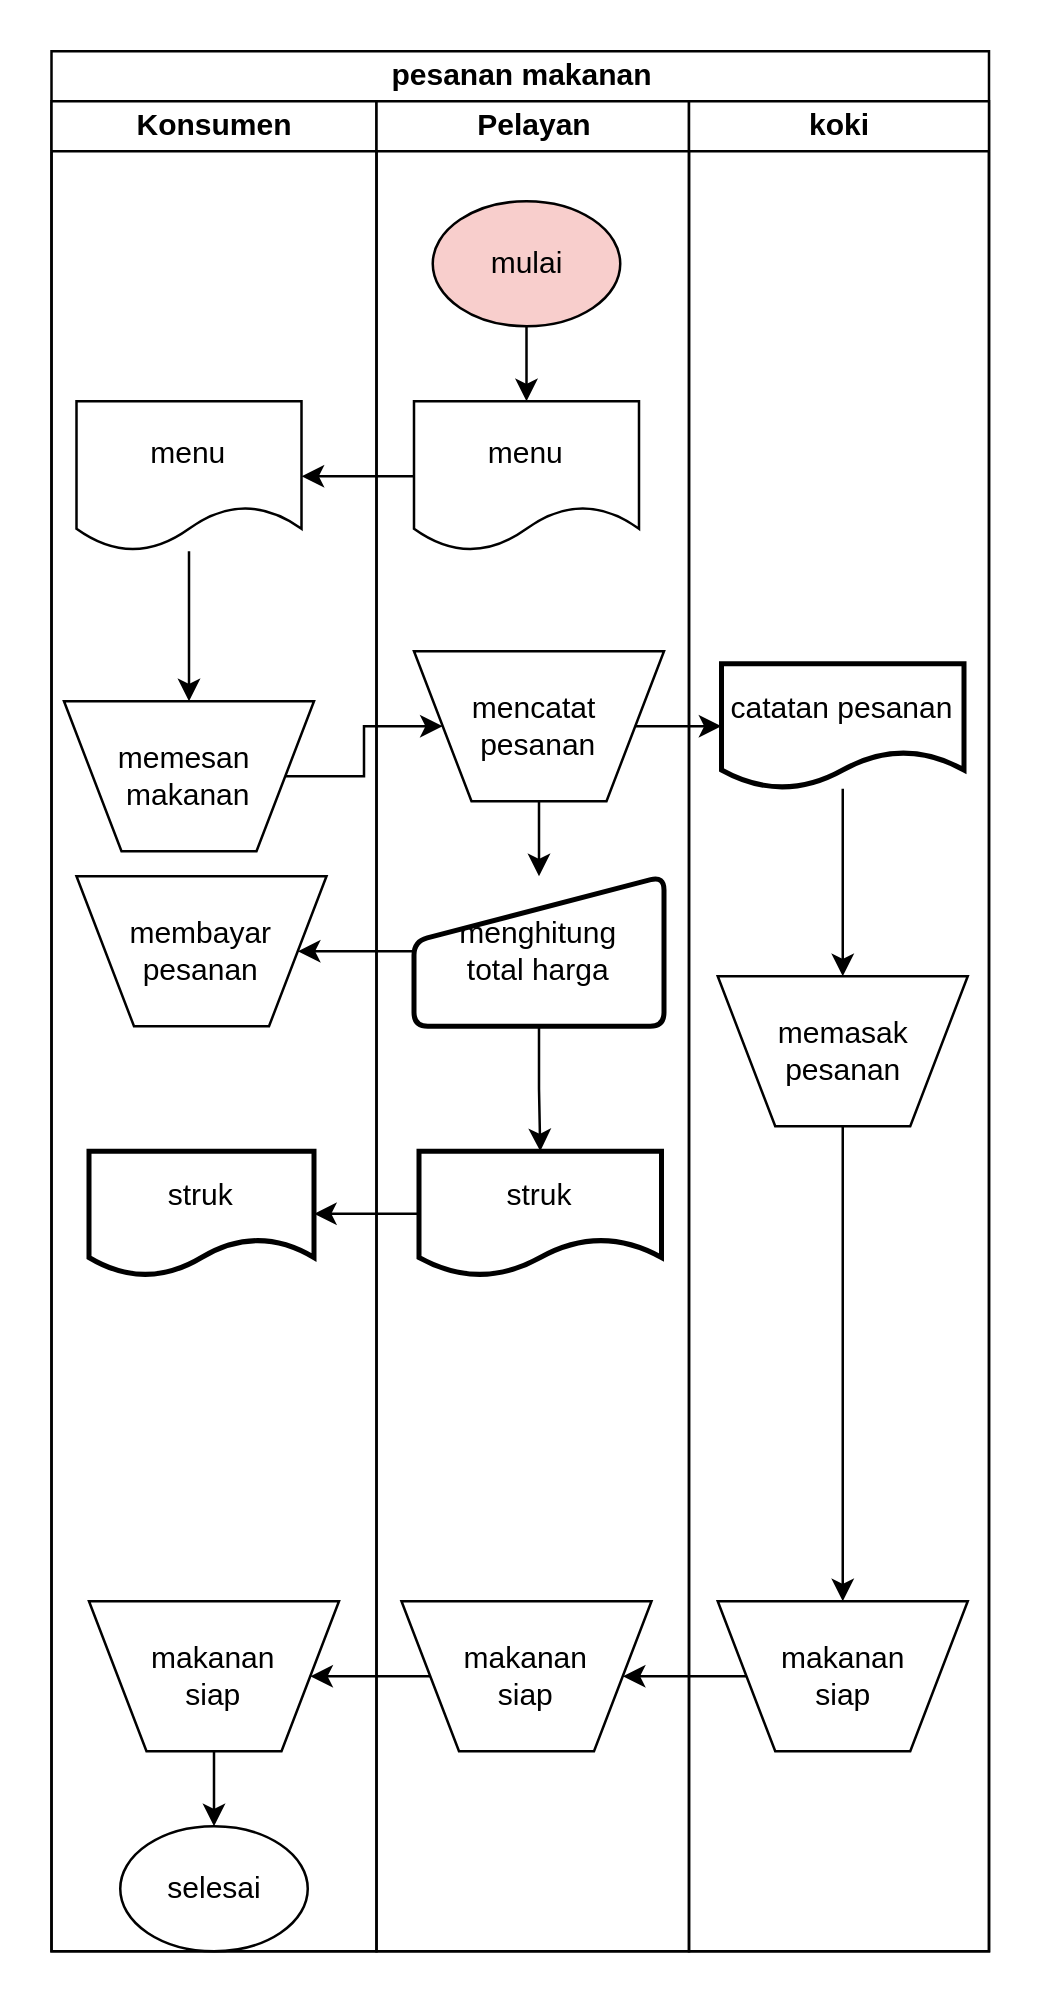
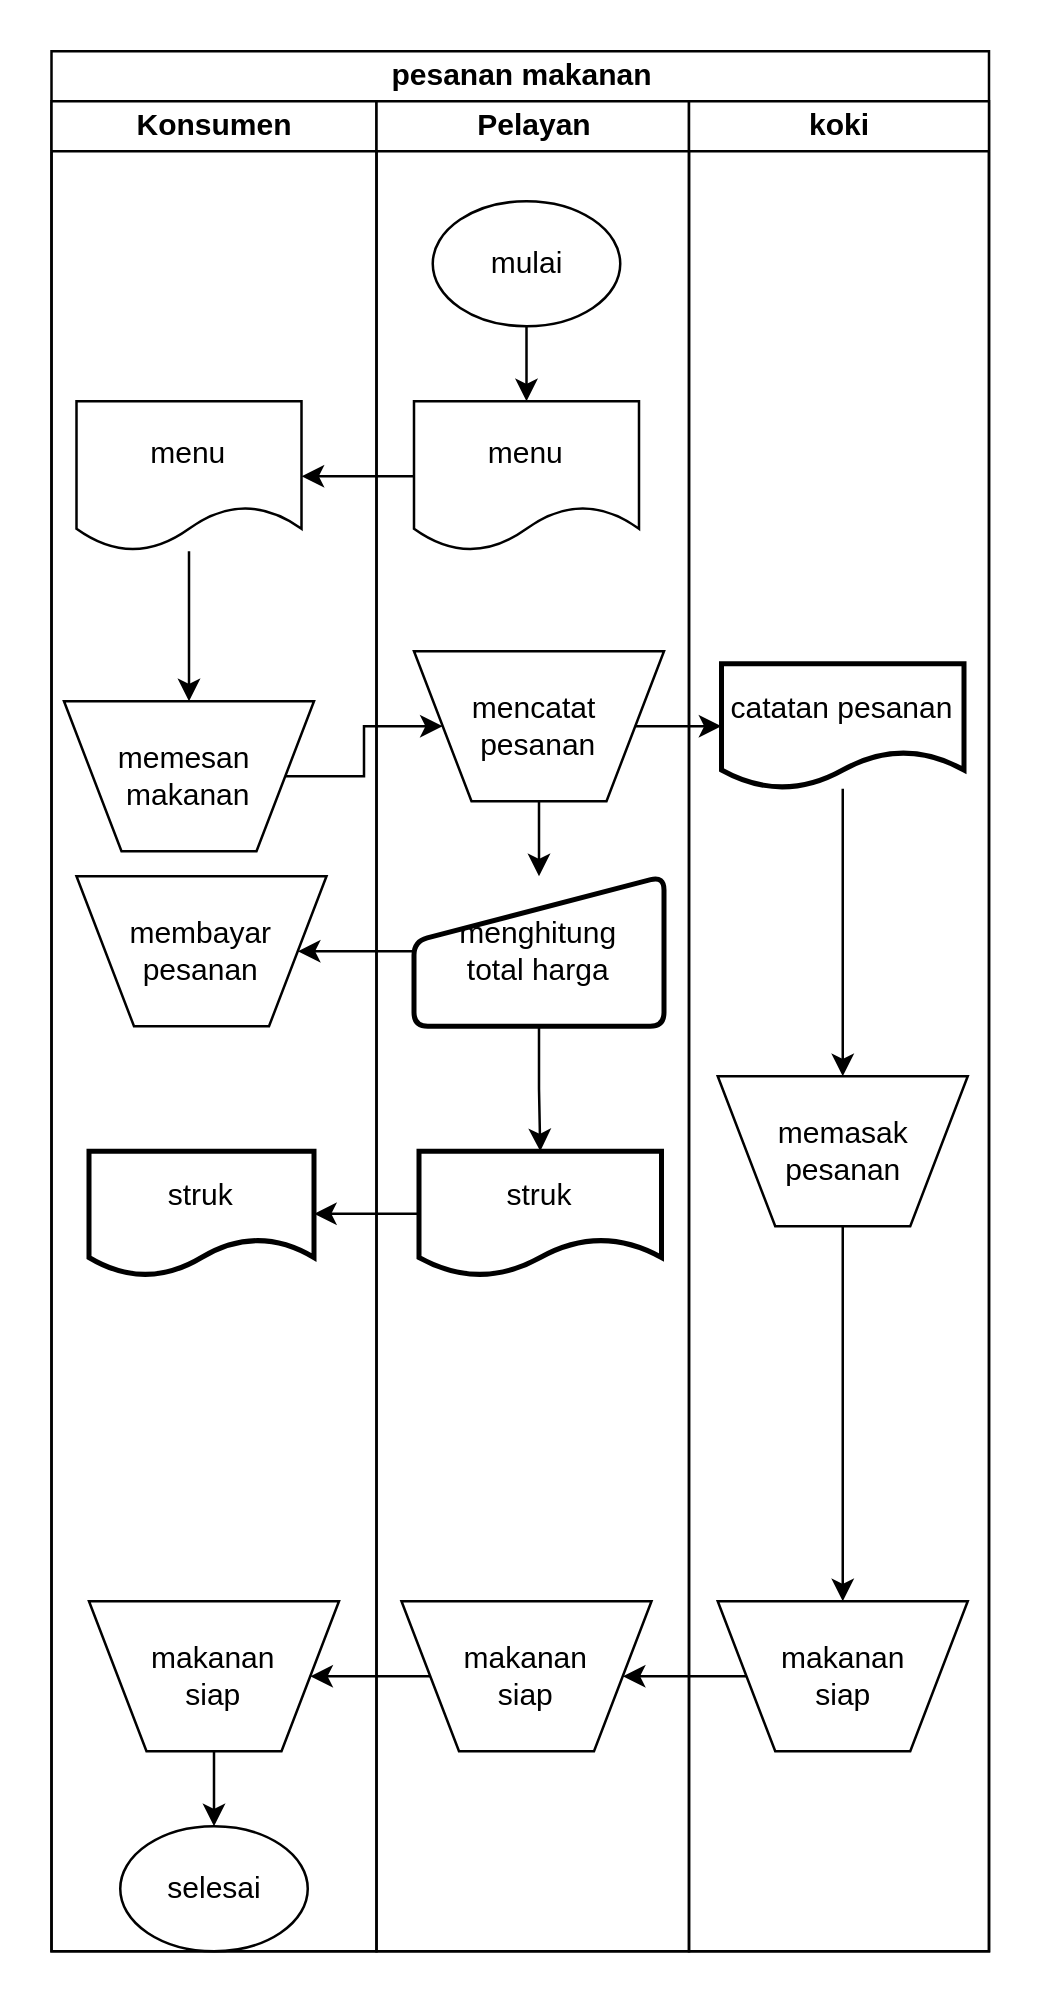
node "mulai": fillcolor #f8cecc -> #ffffff
node "memasak pesanan": moved (843, 1051) -> (843, 1151)
